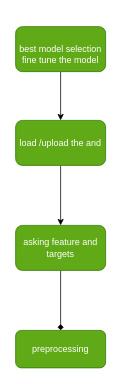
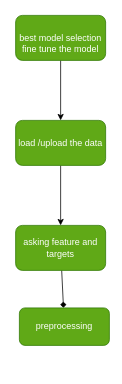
node "best model selection fine tune the model": moved (60, 49) -> (60, 38)
node "load /upload the and": label "load /upload the and" -> "load /upload the data"
node "preprocessing": moved (60, 349) -> (64, 327)
